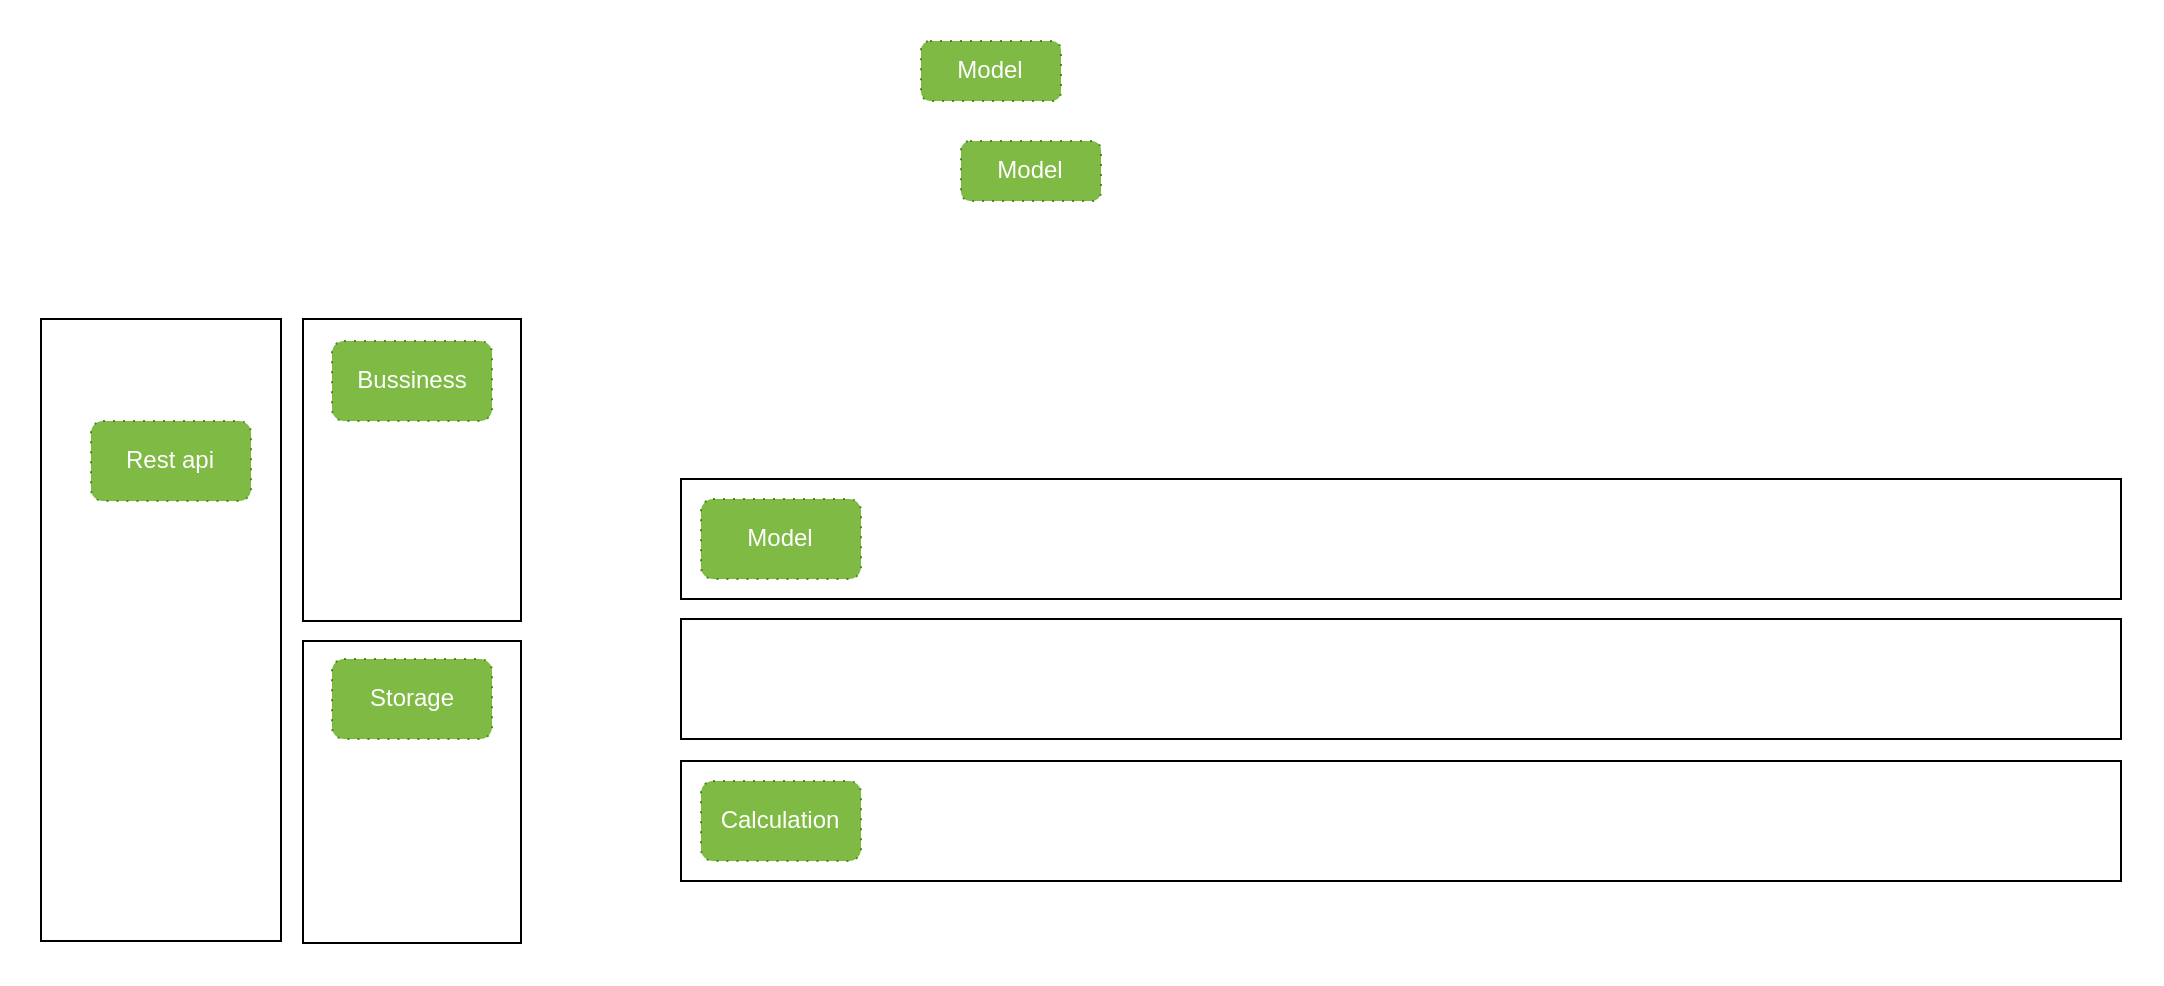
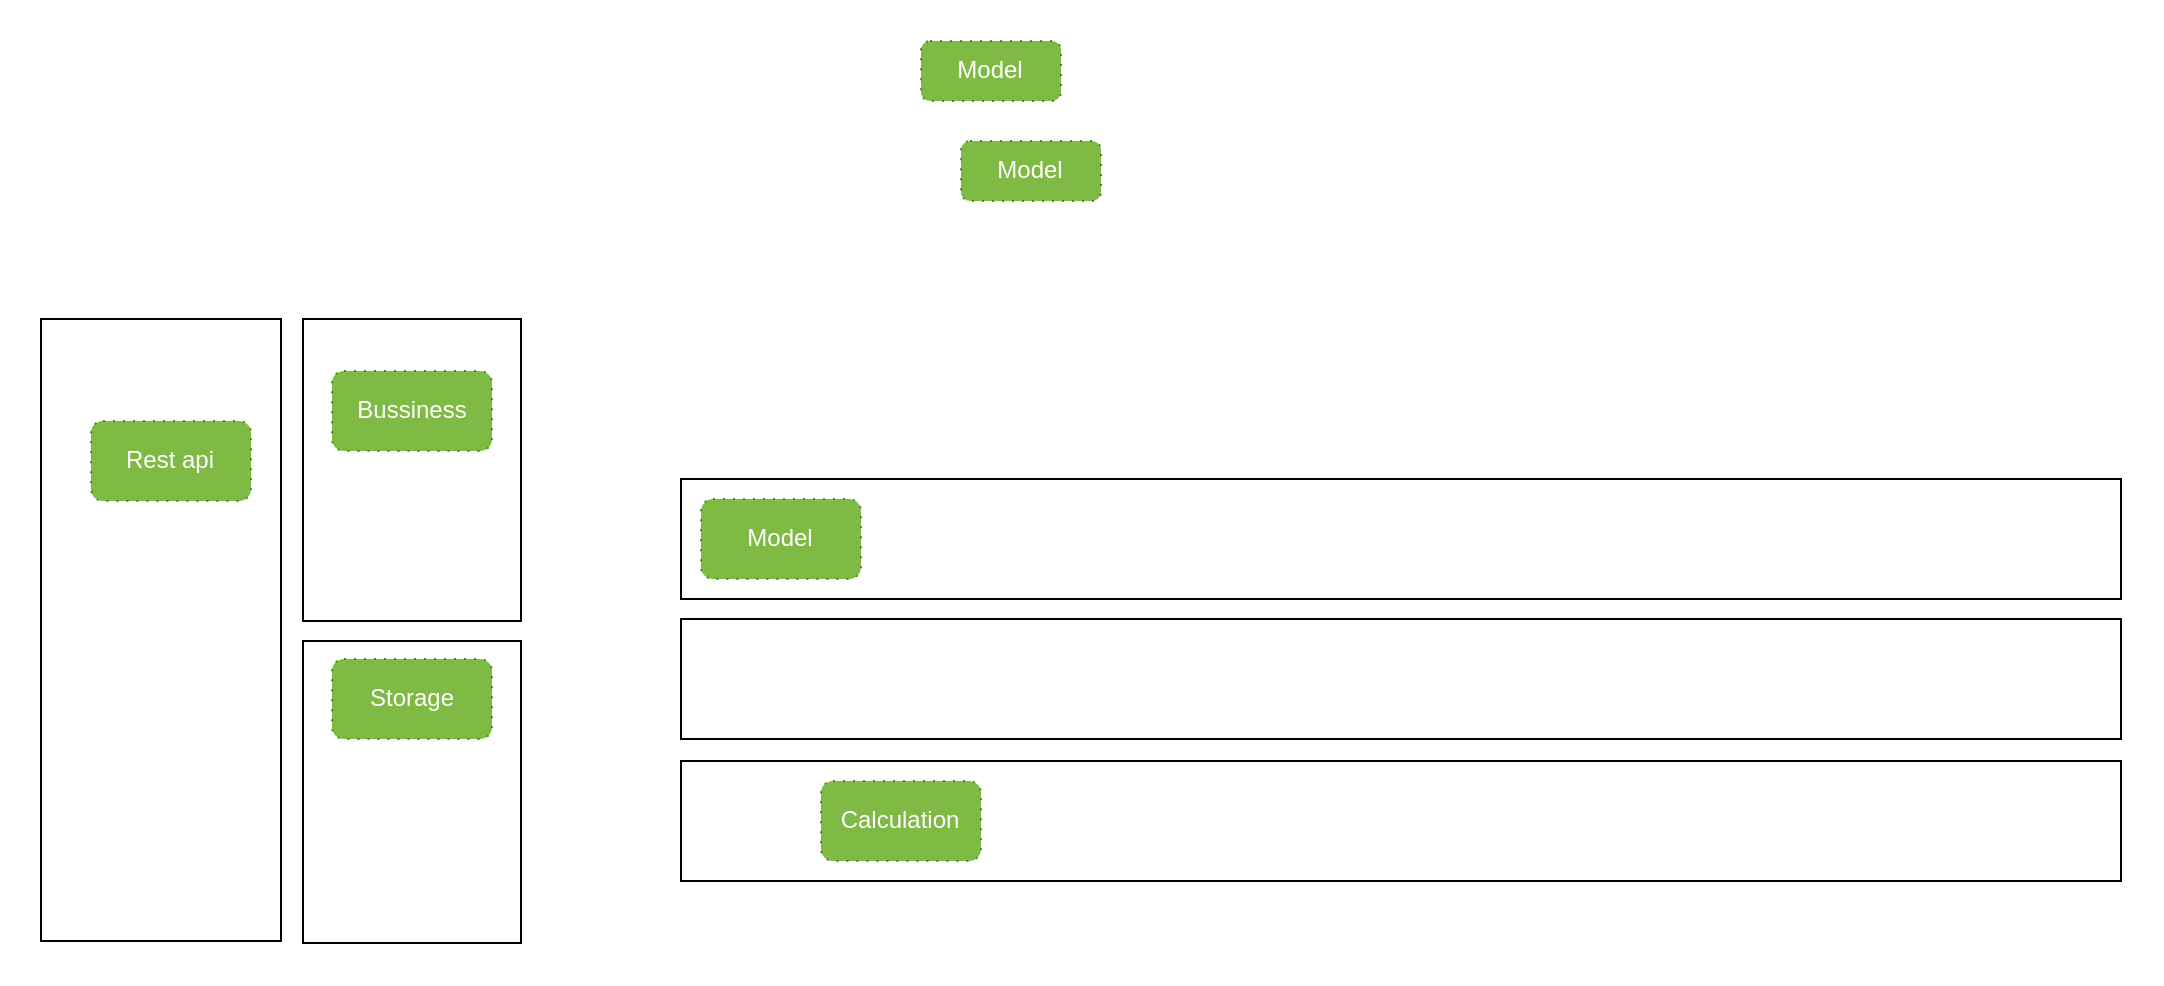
node "Bussiness": moved (412, 381) -> (412, 411)
node "Calculation": moved (781, 821) -> (901, 821)
